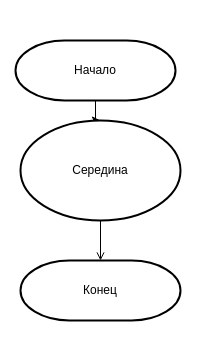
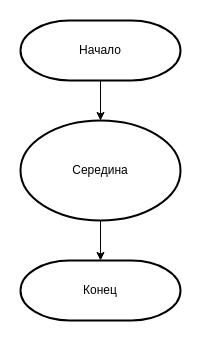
node "Начало": moved (96, 71) -> (101, 51)
edge "Середина" -> "Конец": arrowhead open -> classic
